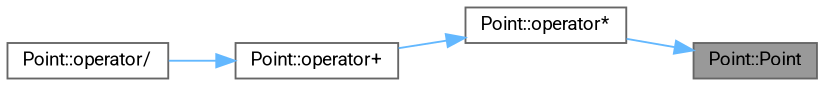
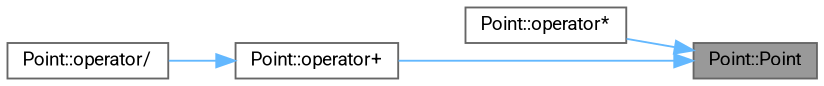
edge "Point::operator+" -> "Point::operator*": now "Point::operator+" -> "Point::Point"
